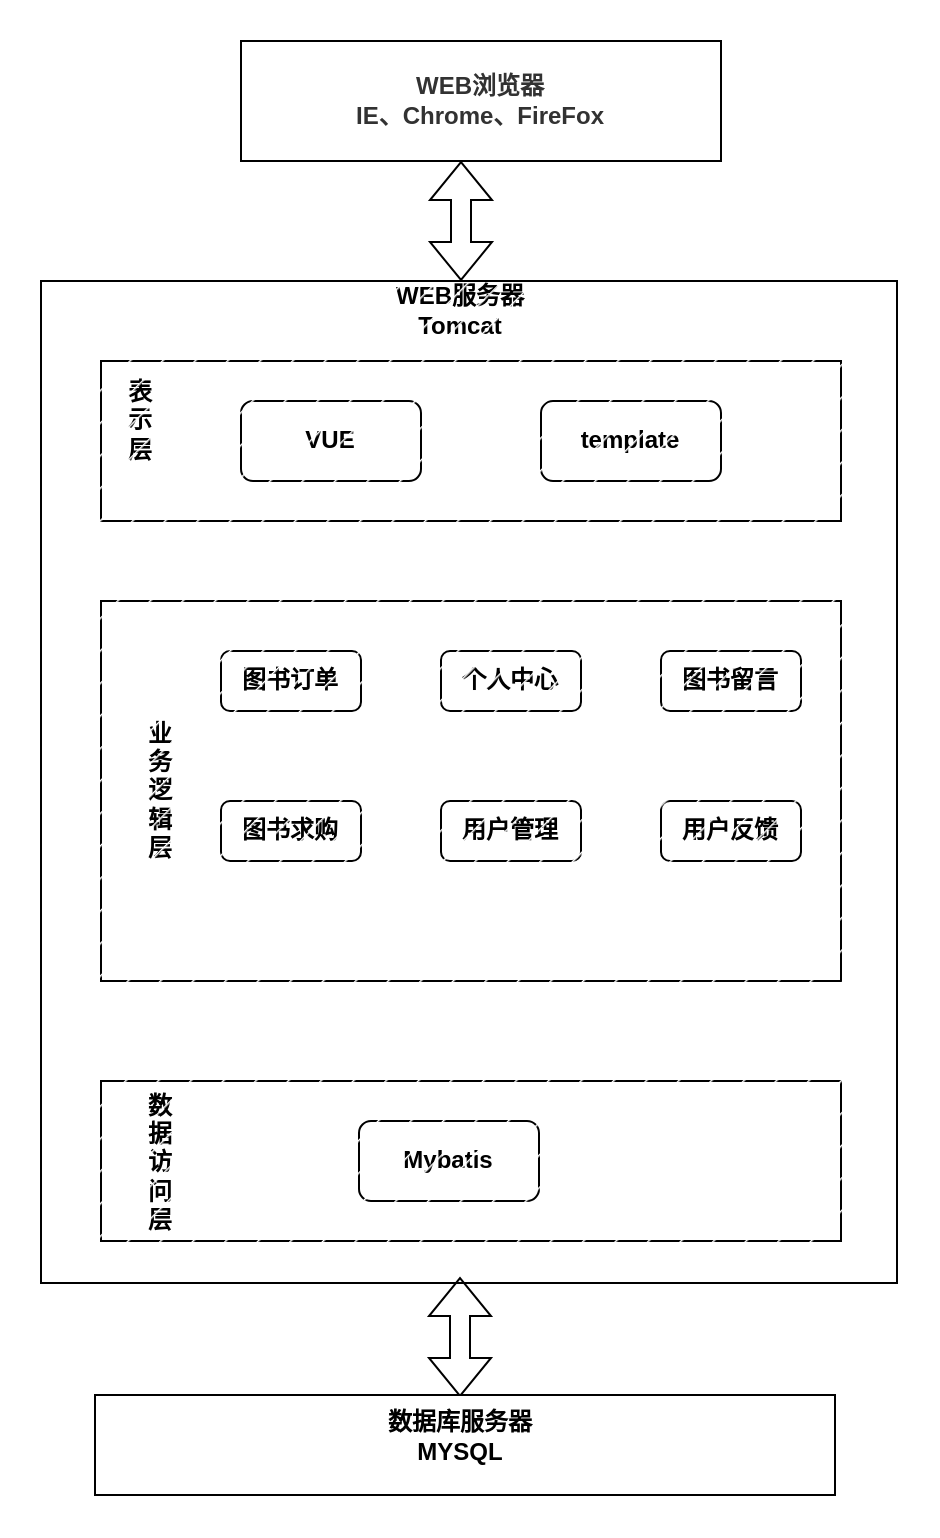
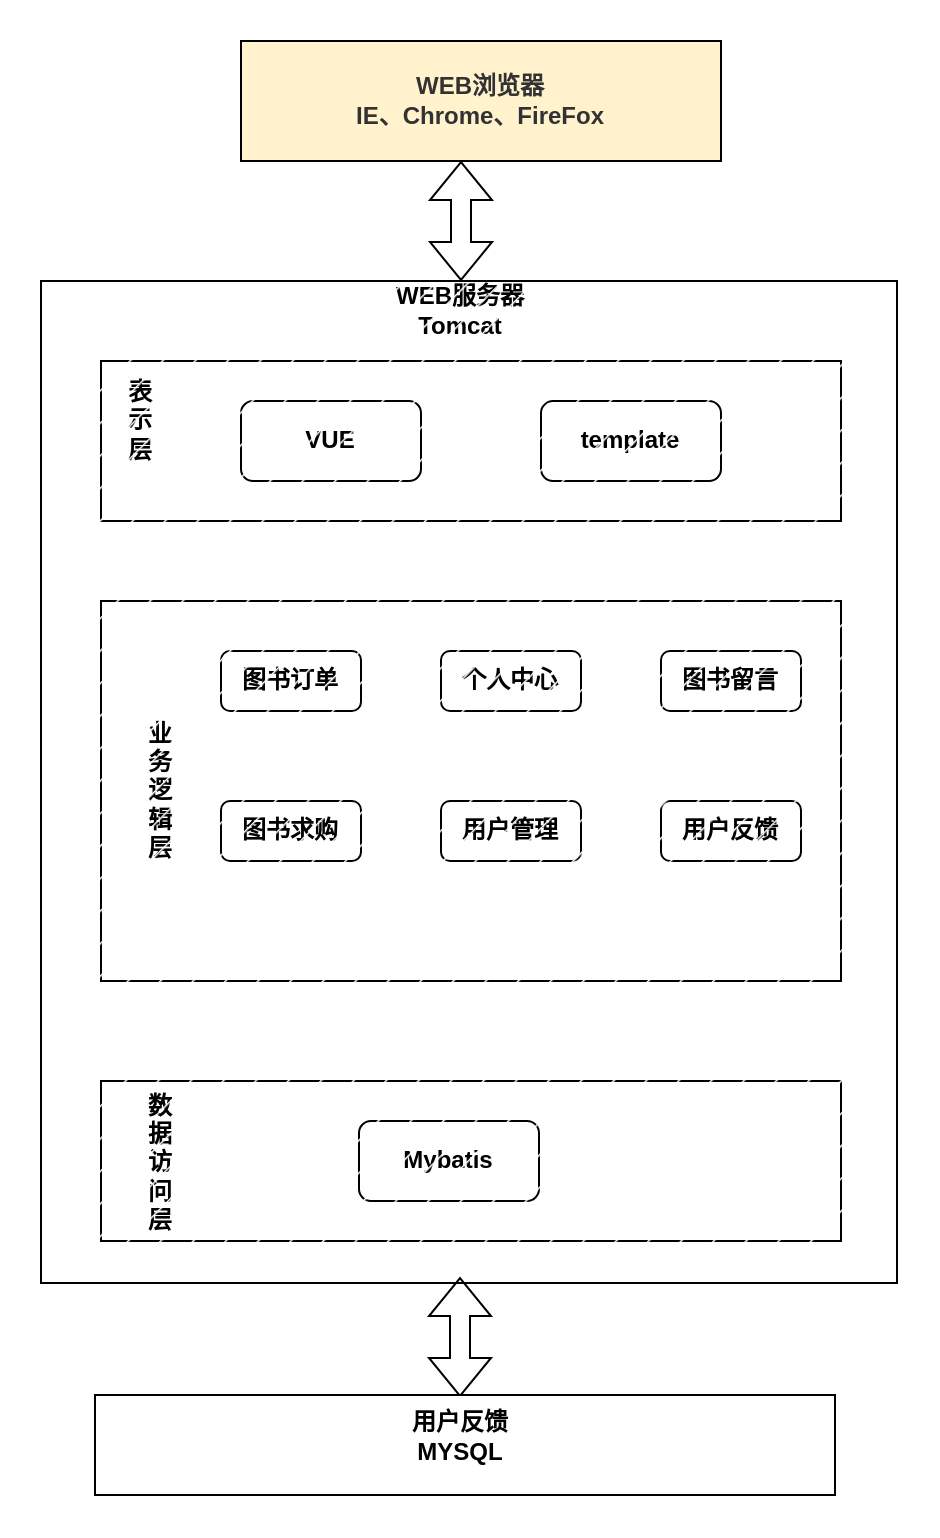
node "WEB浏览器 IE、Chrome、FireFox": fillcolor #ffffff -> #fff2cc
node "数据库服务器 MYSQL": label "数据库服务器 MYSQL" -> "用户反馈 MYSQL"
